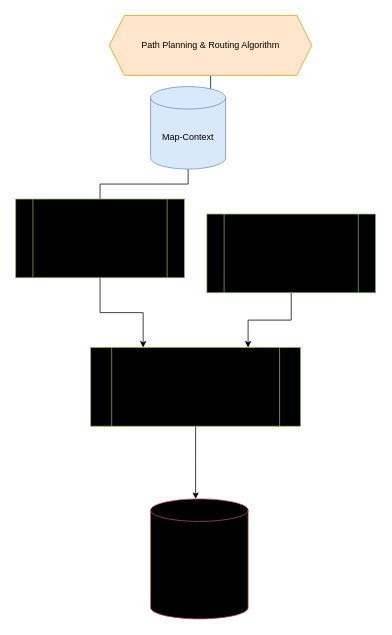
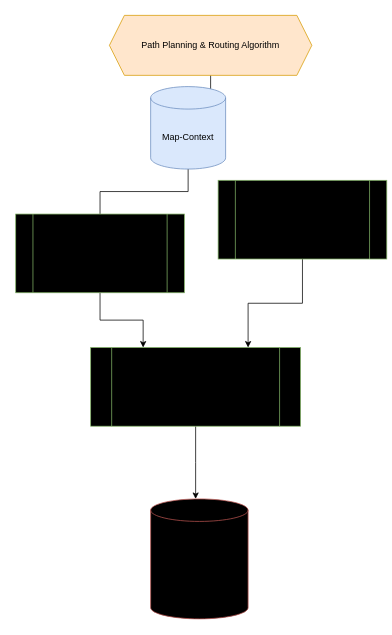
node "Fleet-Management (robot coordinations)": moved (100, 239) -> (100, 254)
node "Device-Management (vtus, chargers, etc)": moved (291, 254) -> (302, 220)
